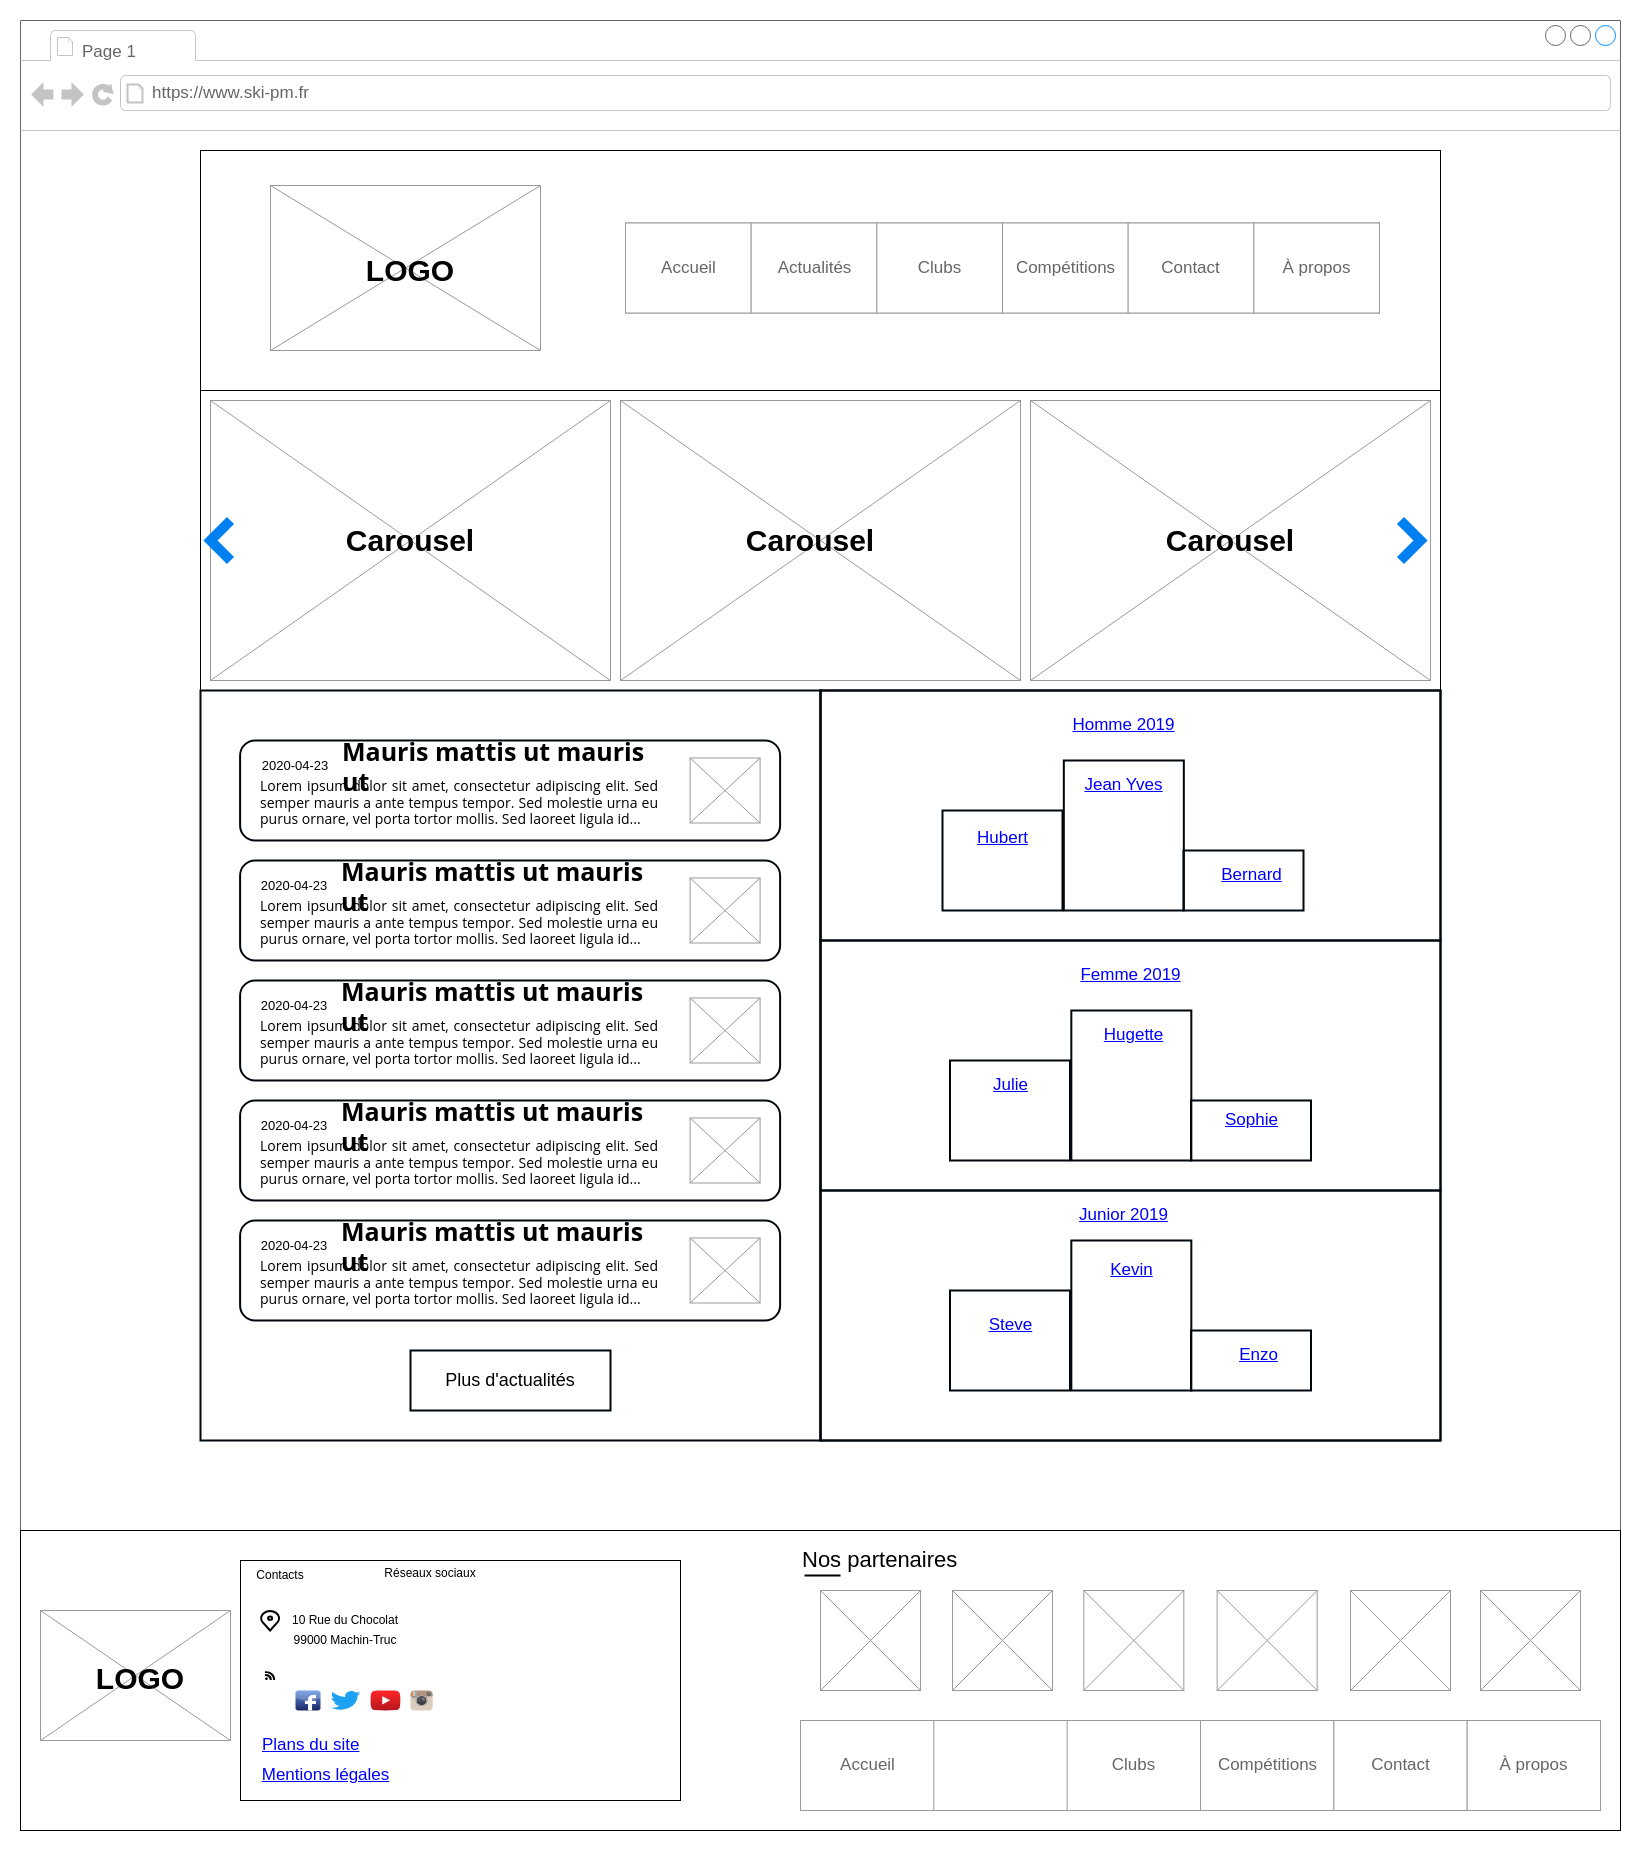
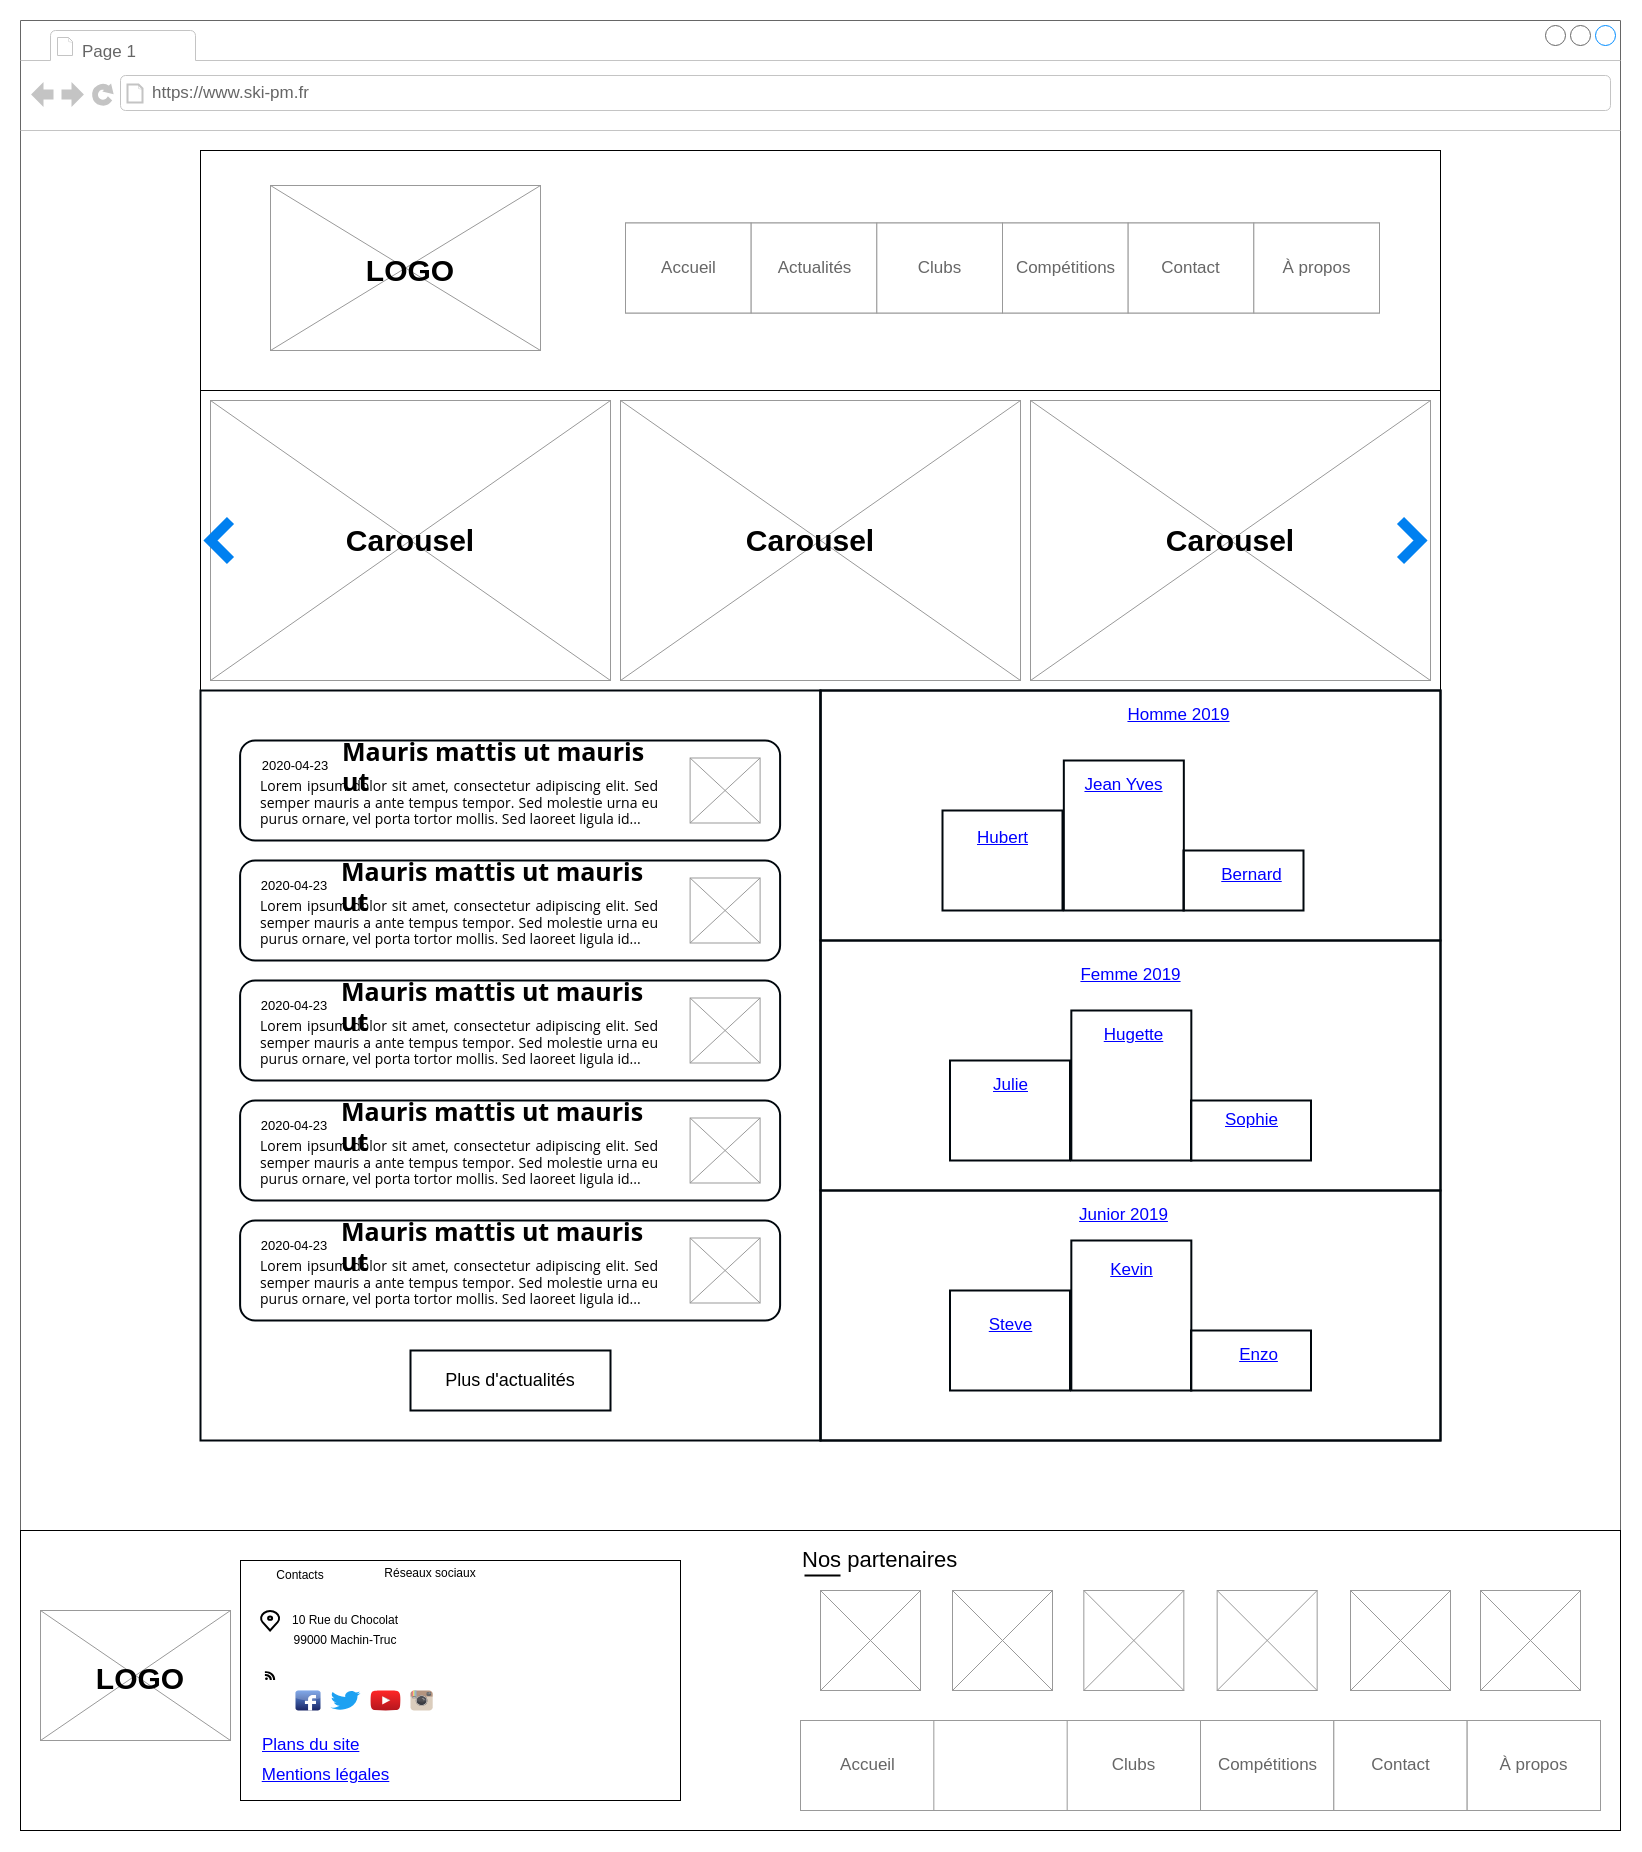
node "Homme 2019": moved (1124, 726) -> (1179, 716)
node "Contacts": moved (281, 1576) -> (301, 1576)
